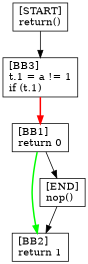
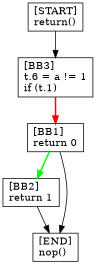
node "[BB3] t.1 = a != 1 if (t.1)": label "[BB3] t.1 = a != 1 if (t.1)" -> "[BB3] t.6 = a != 1 if (t.1)"
edge "[END] nop()" -> "[BB2] return 1": reversed
